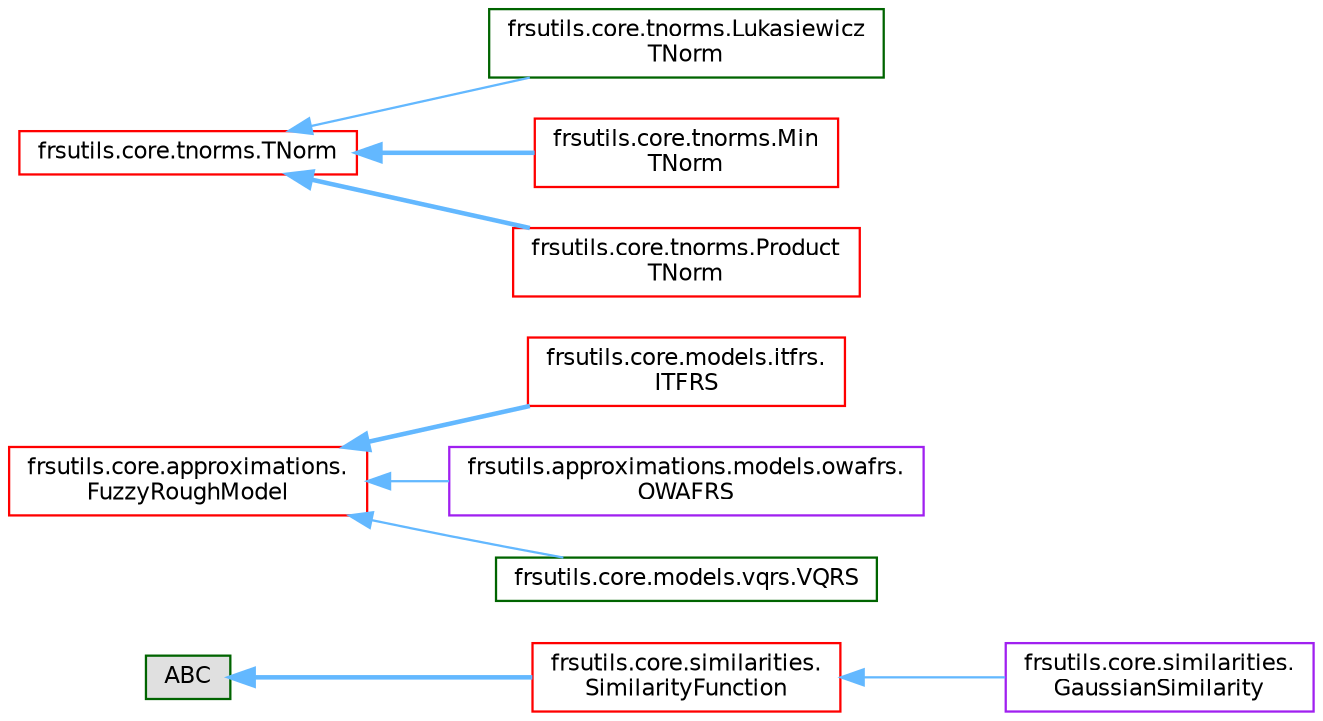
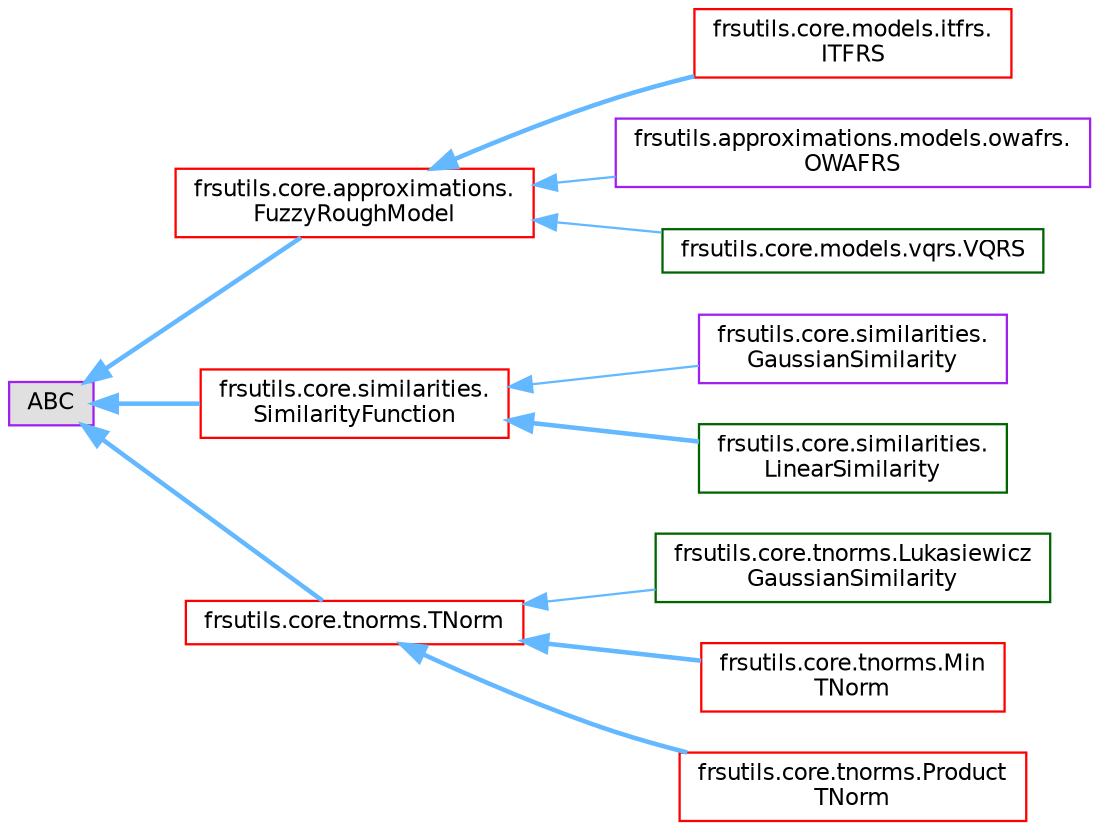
node "frsutils.core.tnorms.Lukasiewicz TNorm": label "frsutils.core.tnorms.Lukasiewicz TNorm" -> "frsutils.core.tnorms.Lukasiewicz GaussianSimilarity"
edge "frsutils.core.approximations. FuzzyRoughModel" -> "ABC": added
node "frsutils.core.similarities. LinearSimilarity": added
edge "frsutils.core.tnorms.TNorm" -> "ABC": added
node "ABC": color darkgreen -> purple
